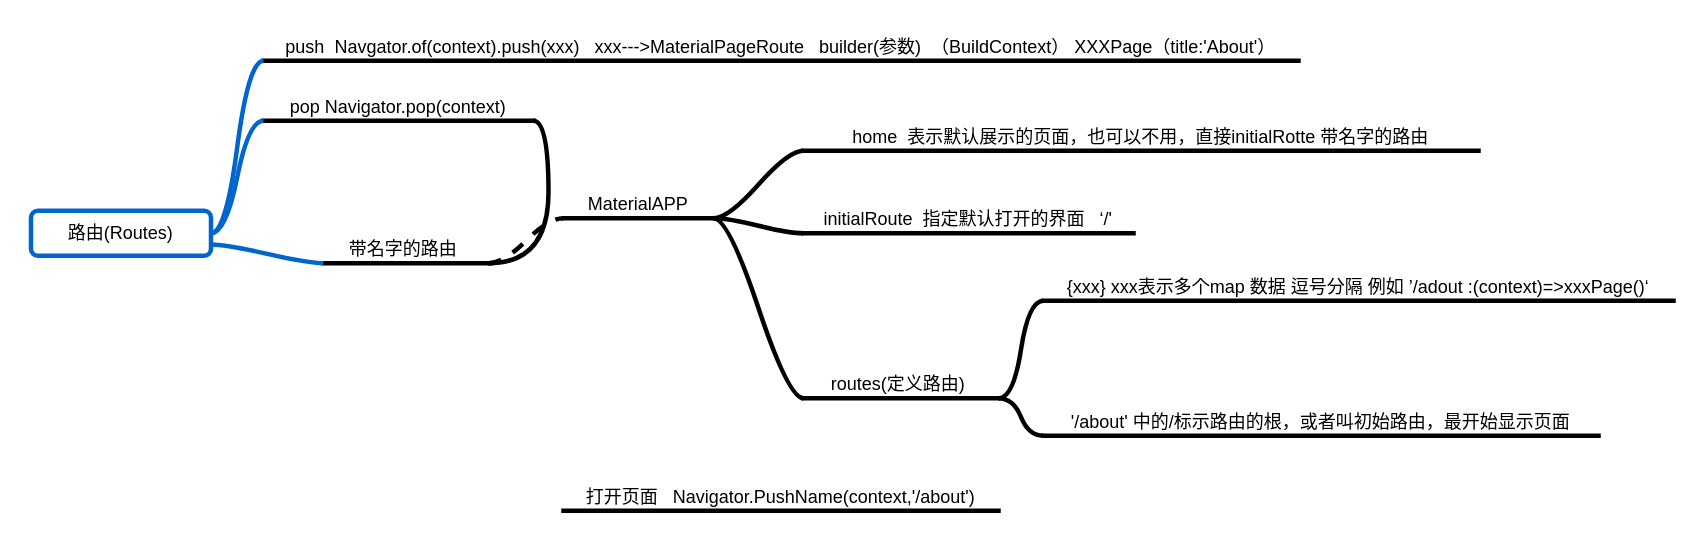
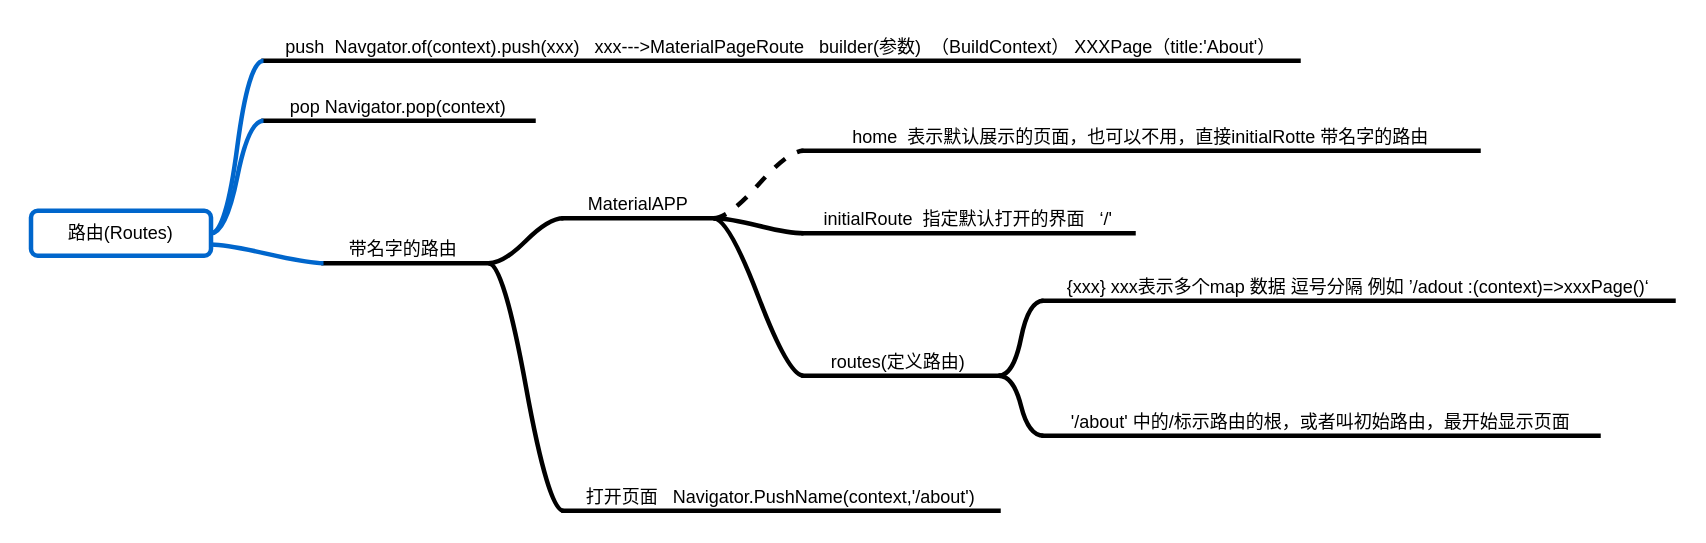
edge "pop Navigator.pop(context)" -- "带名字的路由": now "打开页面 Navigator.PushName(context,'/about')" -- "带名字的路由"
edge "home 表示默认展示的页面，也可以不用，直接initialRotte 带名字的路由" -- "MaterialAPP": style solid -> dashed
edge "MaterialAPP" -- "带名字的路由": style dashed -> solid
node "routes(定义路由)": moved (901, 383) -> (901, 361)
